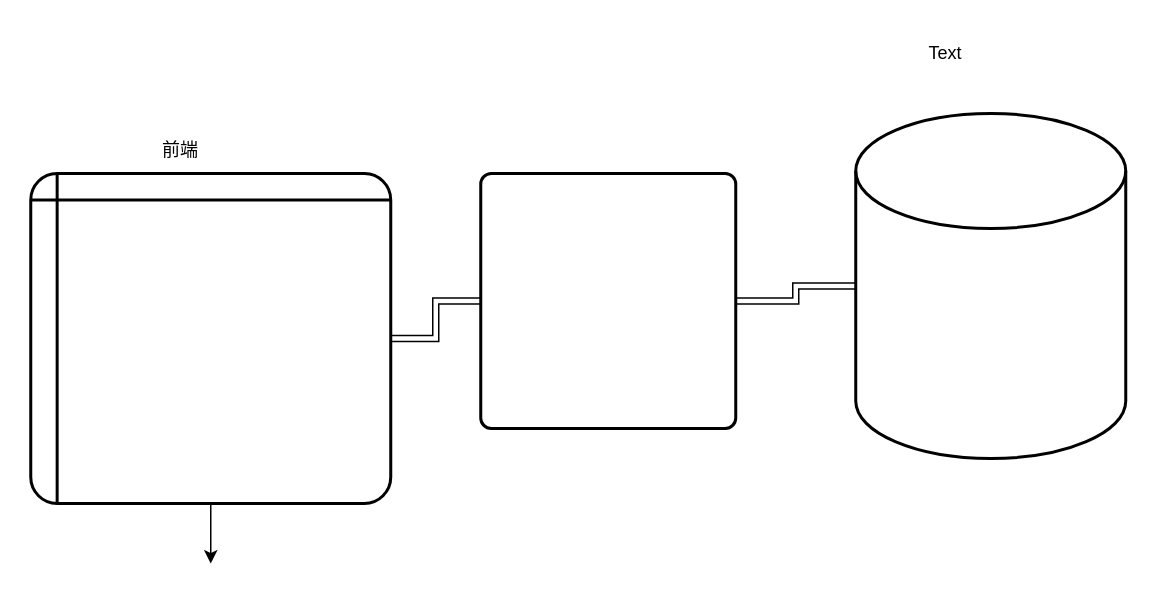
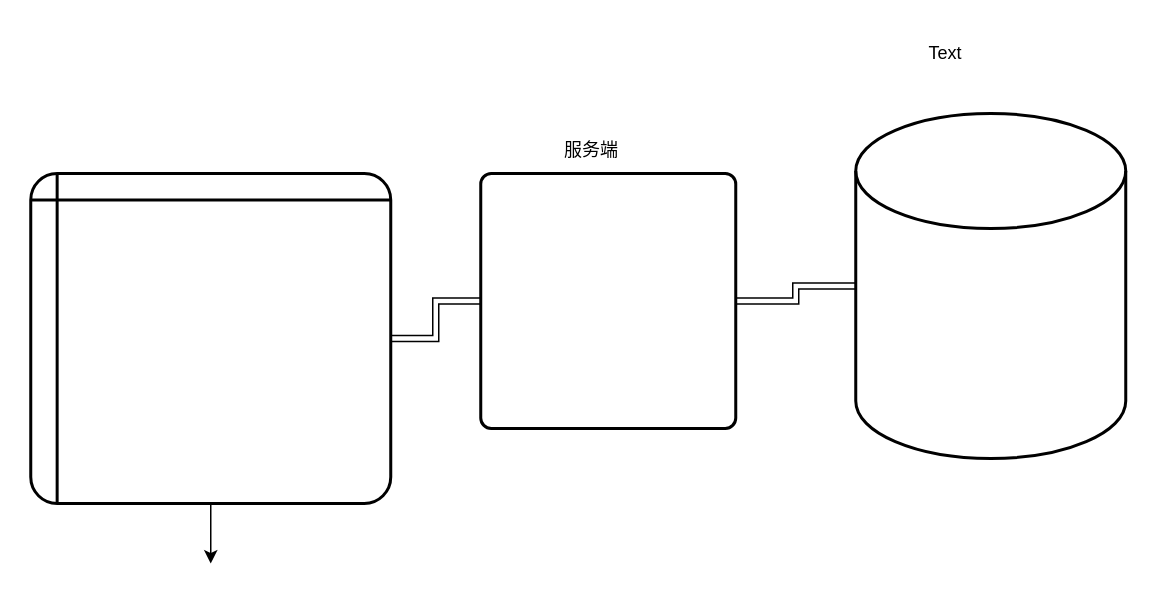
node "前端": removed
node "服务端": added
